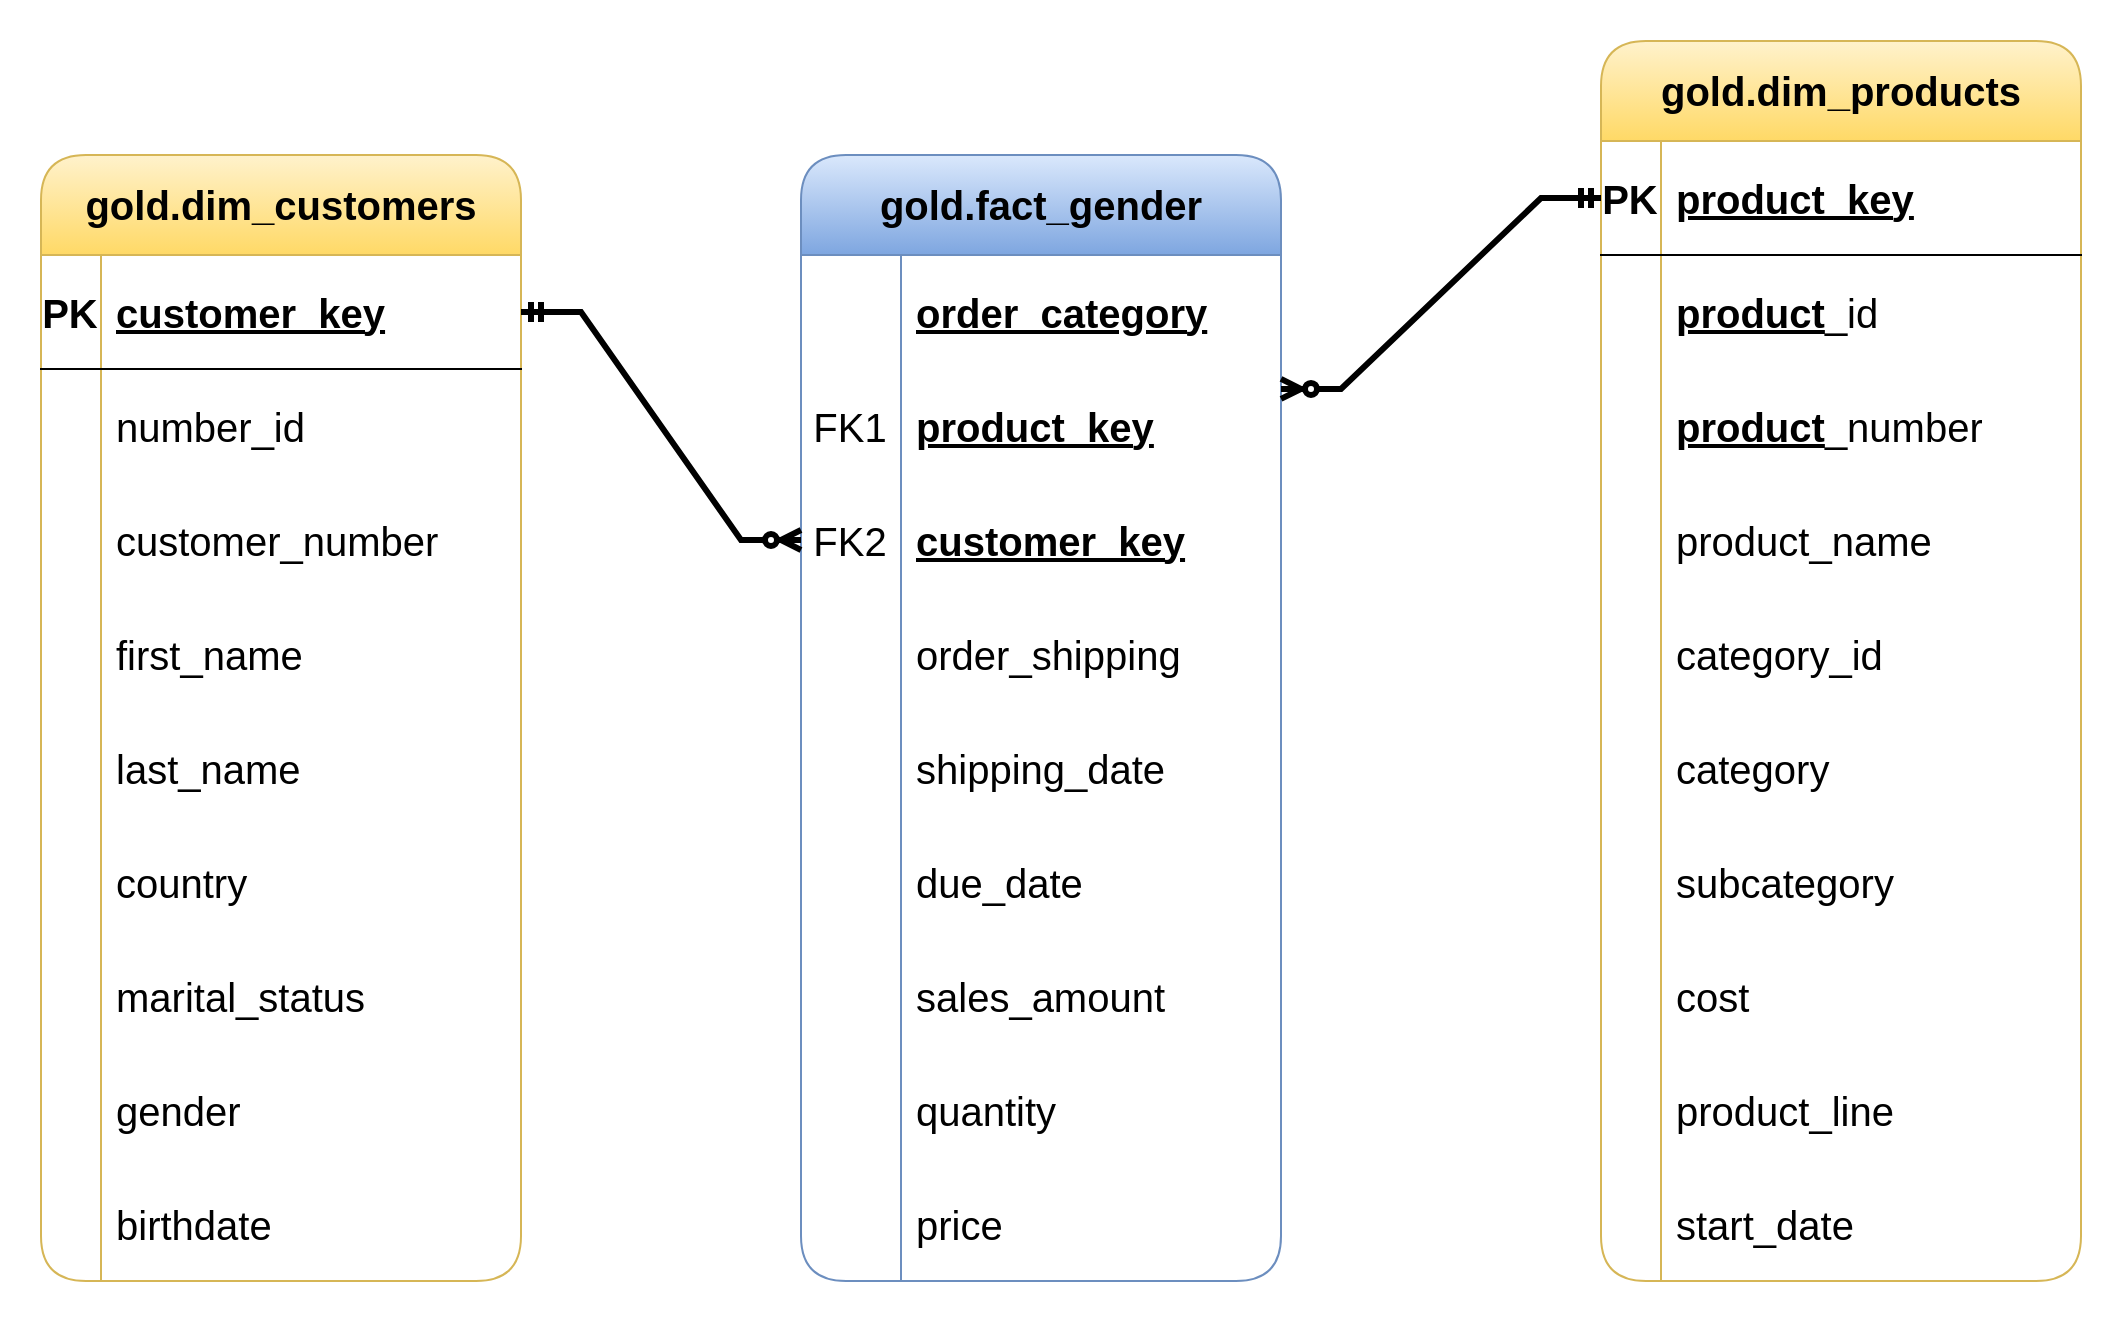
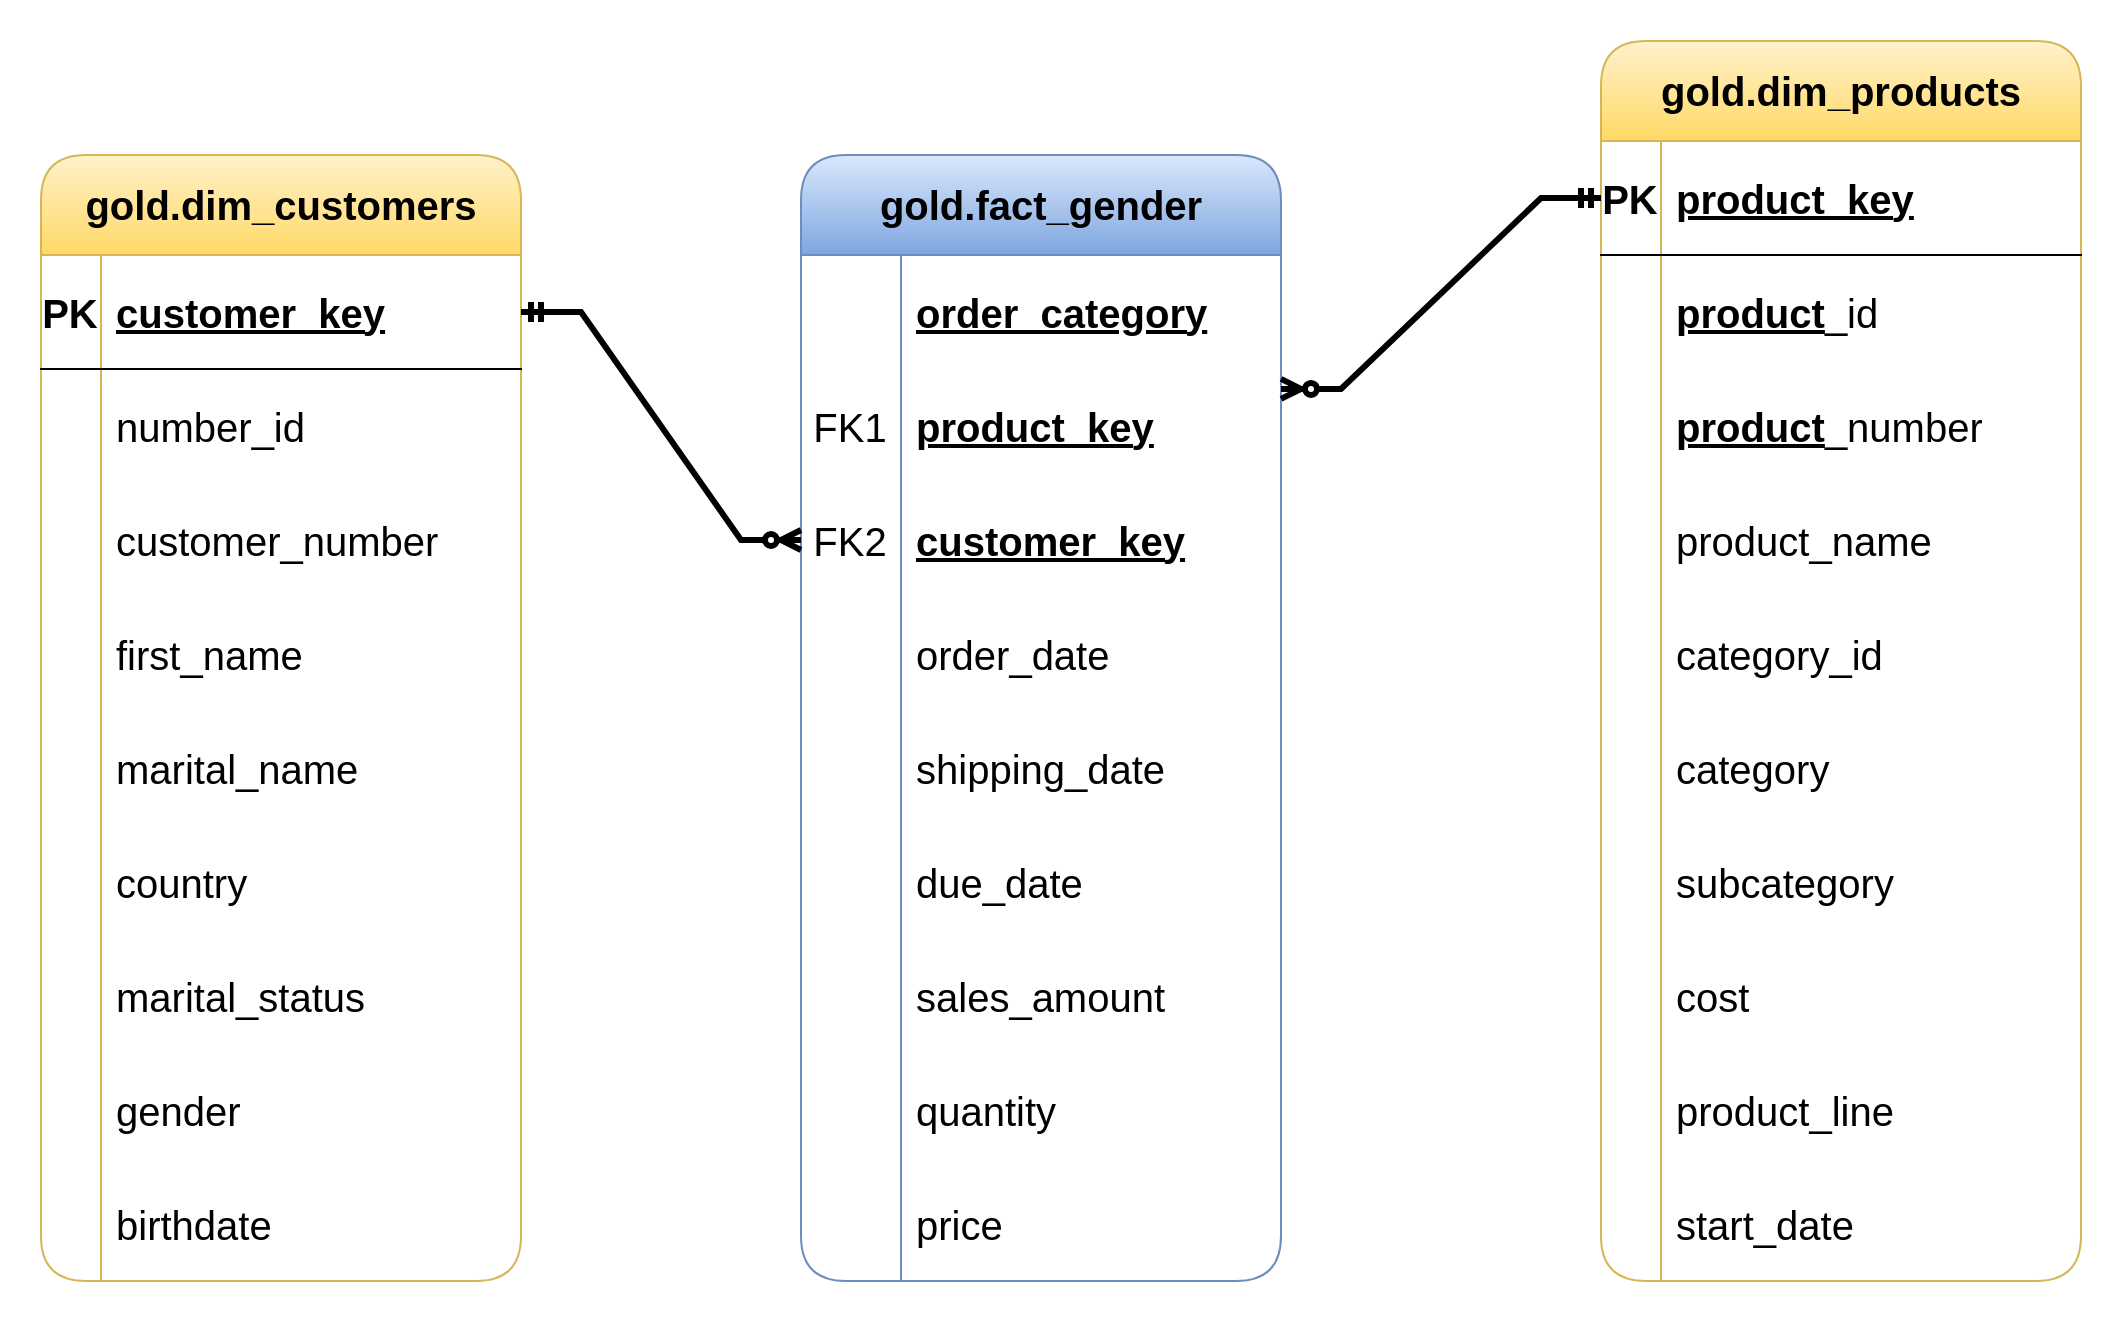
node "order_shipping": label "order_shipping" -> "order_date"
node "last_name": label "last_name" -> "marital_name"
